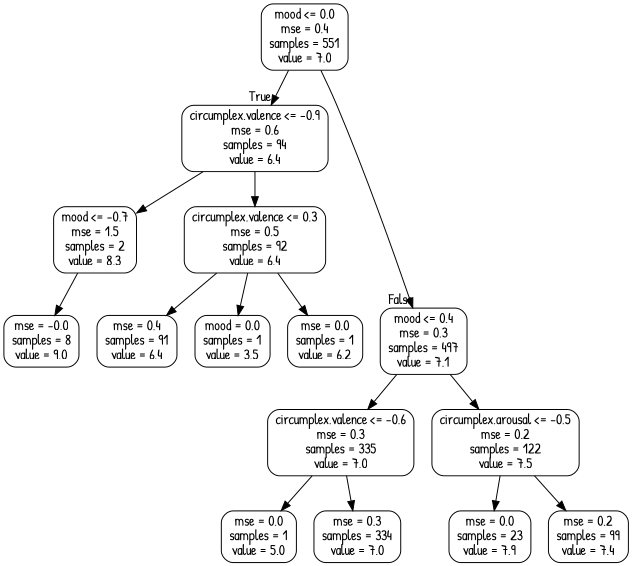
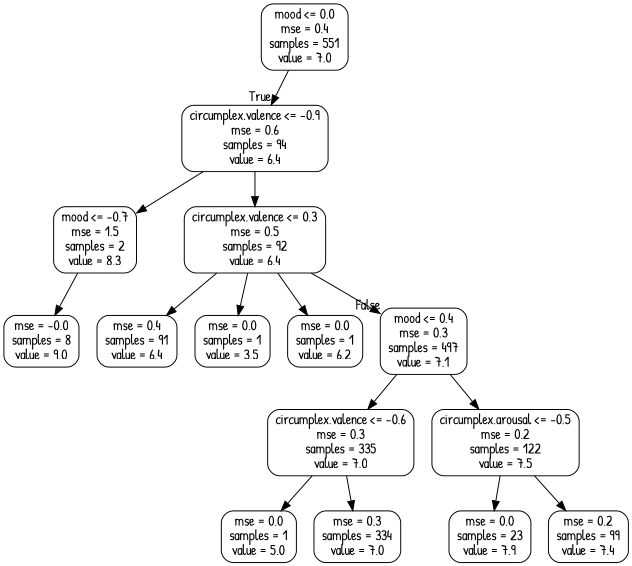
edge "mood <= 0.0 mse = 0.4 samples = 551 value = 7.0" -> "mood <= 0.4 mse = 0.3 samples = 497 value = 7.1": now "circumplex.valence <= 0.3 mse = 0.5 samples = 92 value = 6.4" -> "mood <= 0.4 mse = 0.3 samples = 497 value = 7.1"
node "mood = 0.0 samples = 1 value = 3.5": label "mood = 0.0 samples = 1 value = 3.5" -> "mse = 0.0 samples = 1 value = 3.5"
